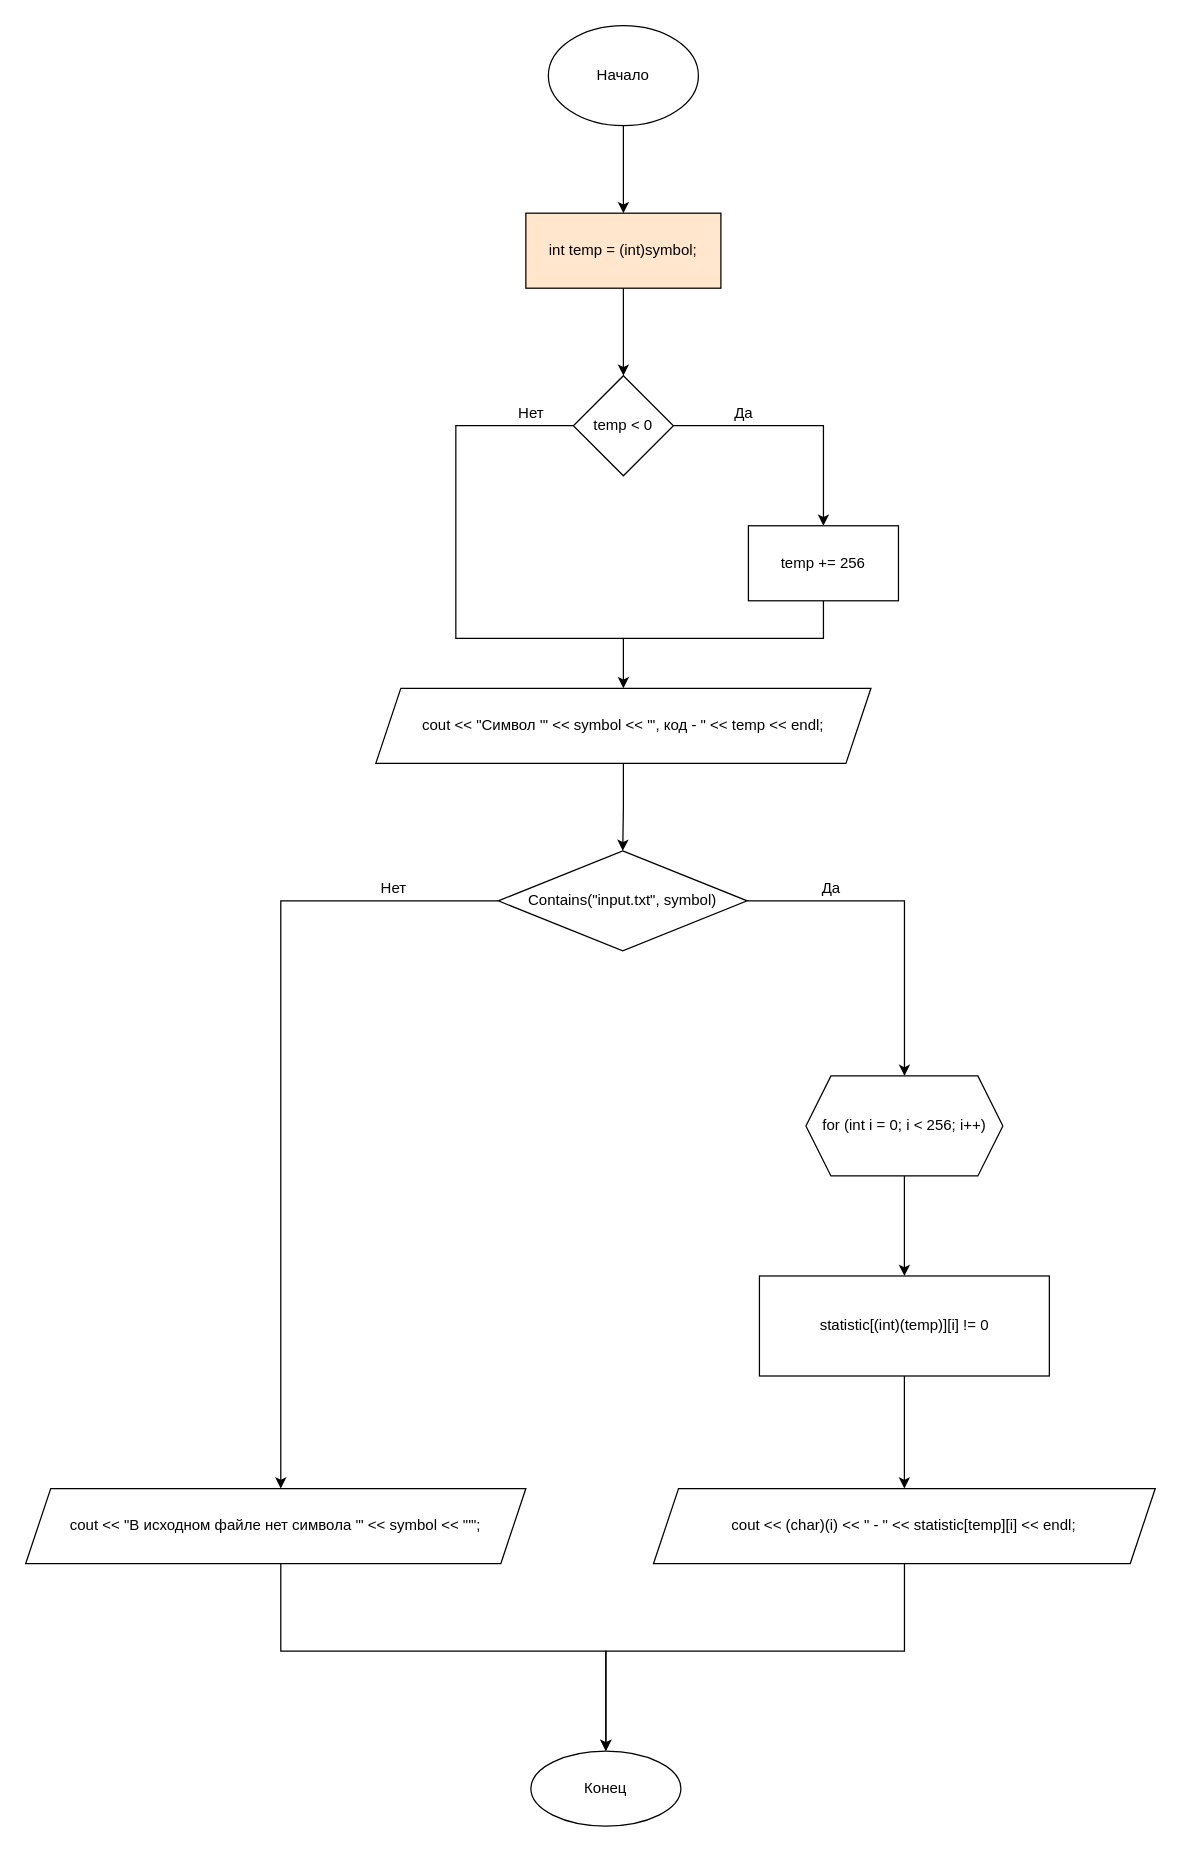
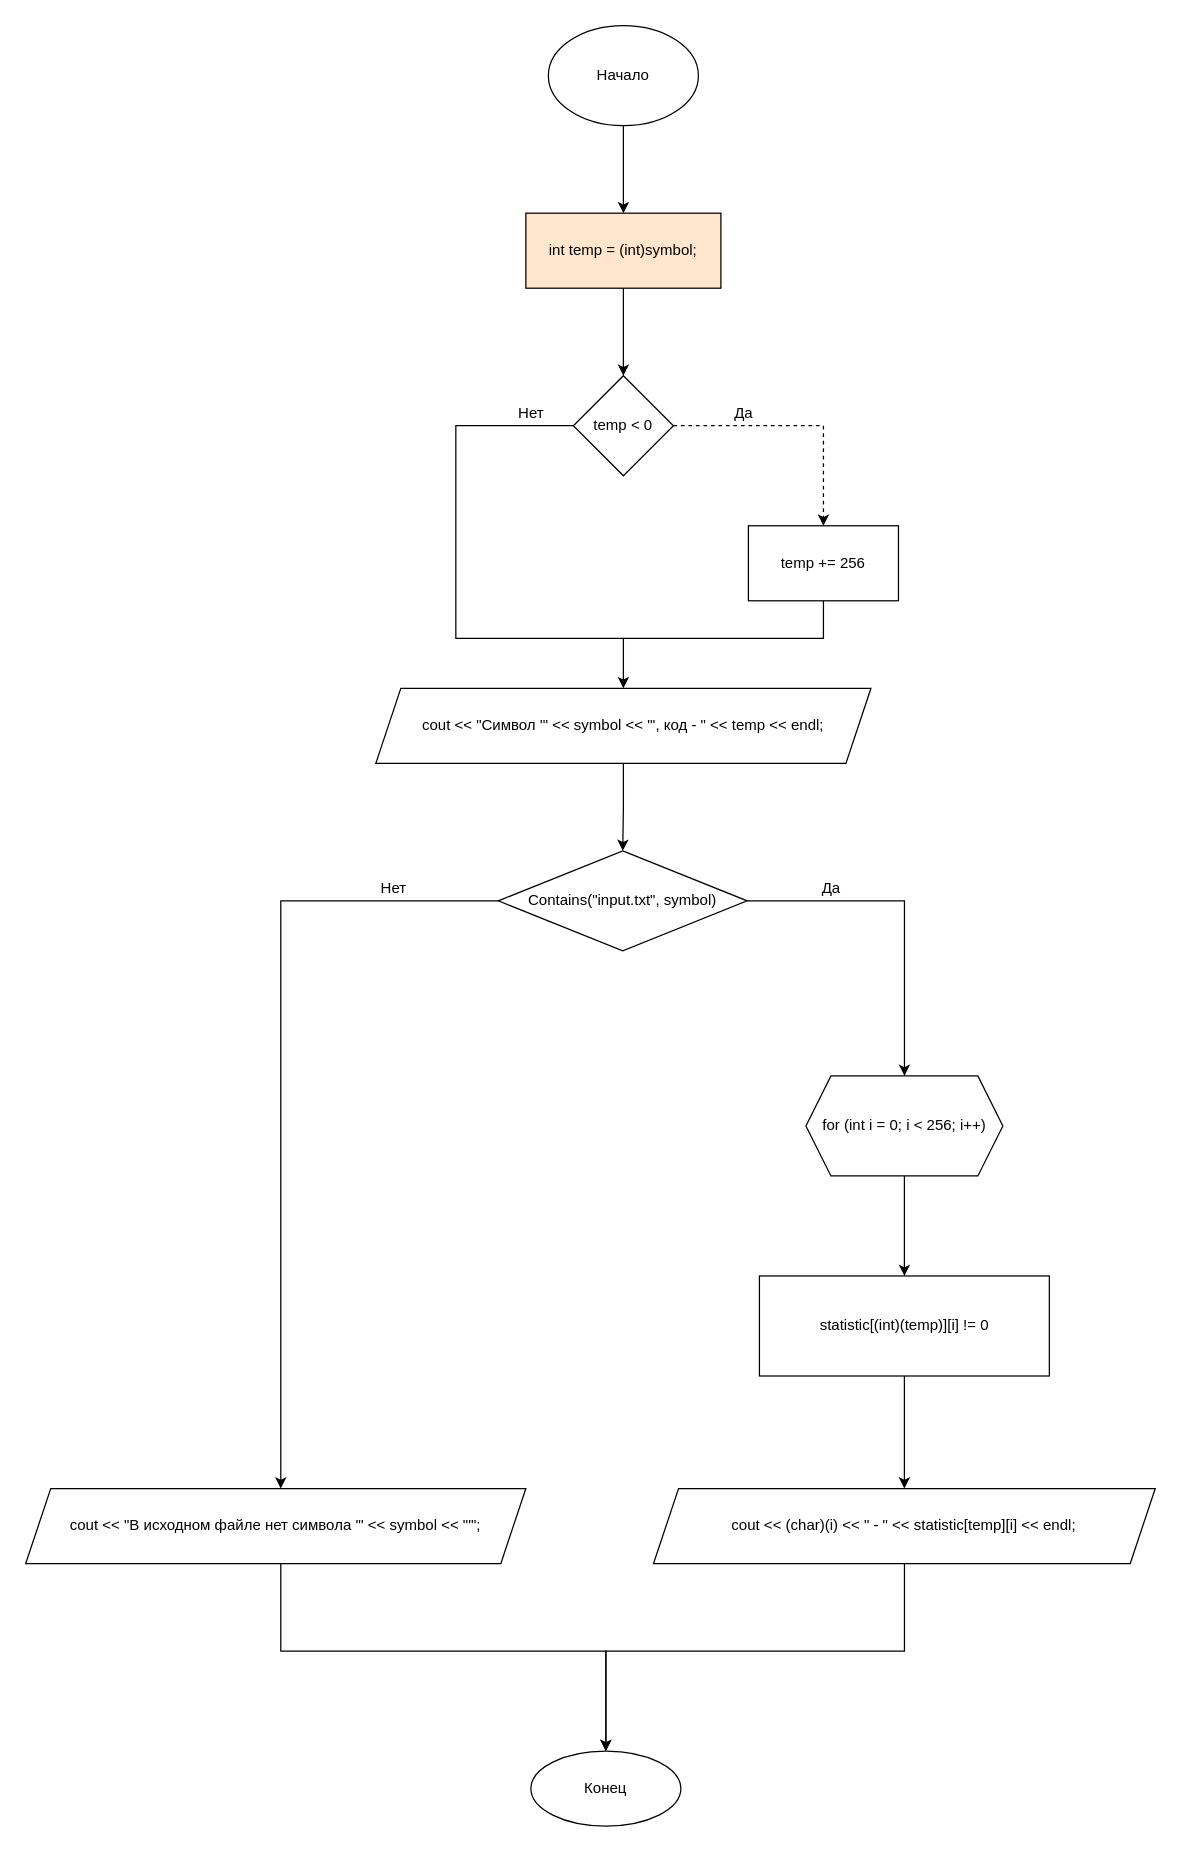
edge "temp < 0" -> "temp += 256": style solid -> dashed
